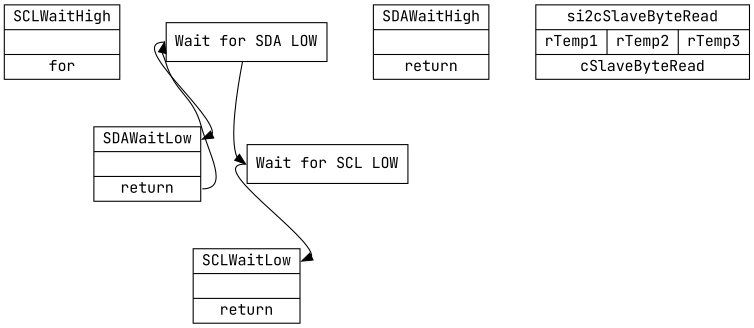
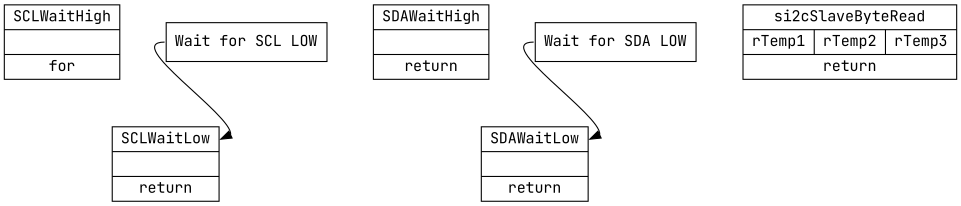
node "si2cSlaveByteRead": text "cSlaveByteRead" -> "return"
edge "Wait for SDA LOW" -> "Wait for SCL LOW": removed
edge "SDAWaitLow" -> "Wait for SDA LOW": removed
